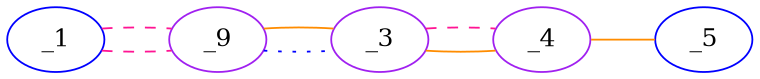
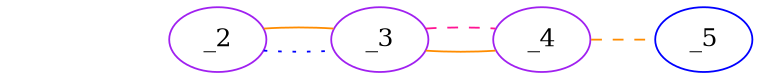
node "_1": removed
node "_9": label "_9" -> "_2"
edge "_4" -- "_5": style solid -> dashed
